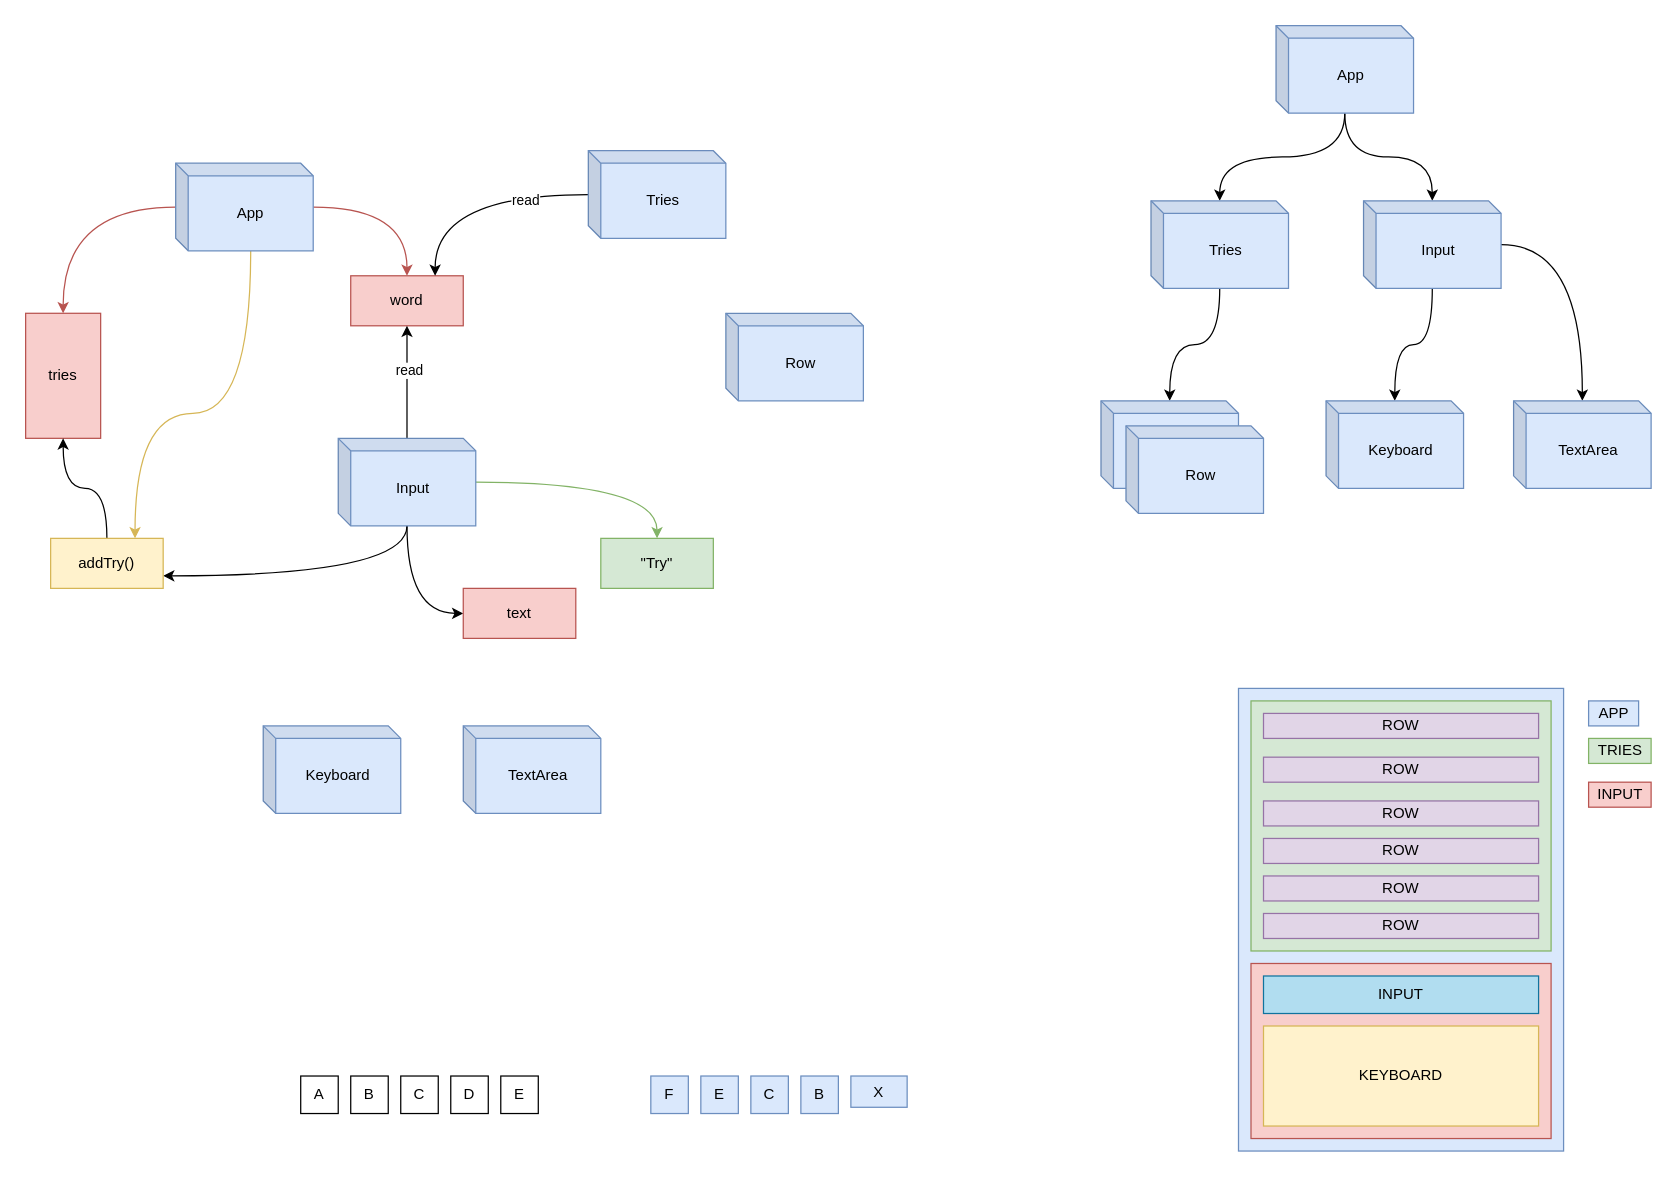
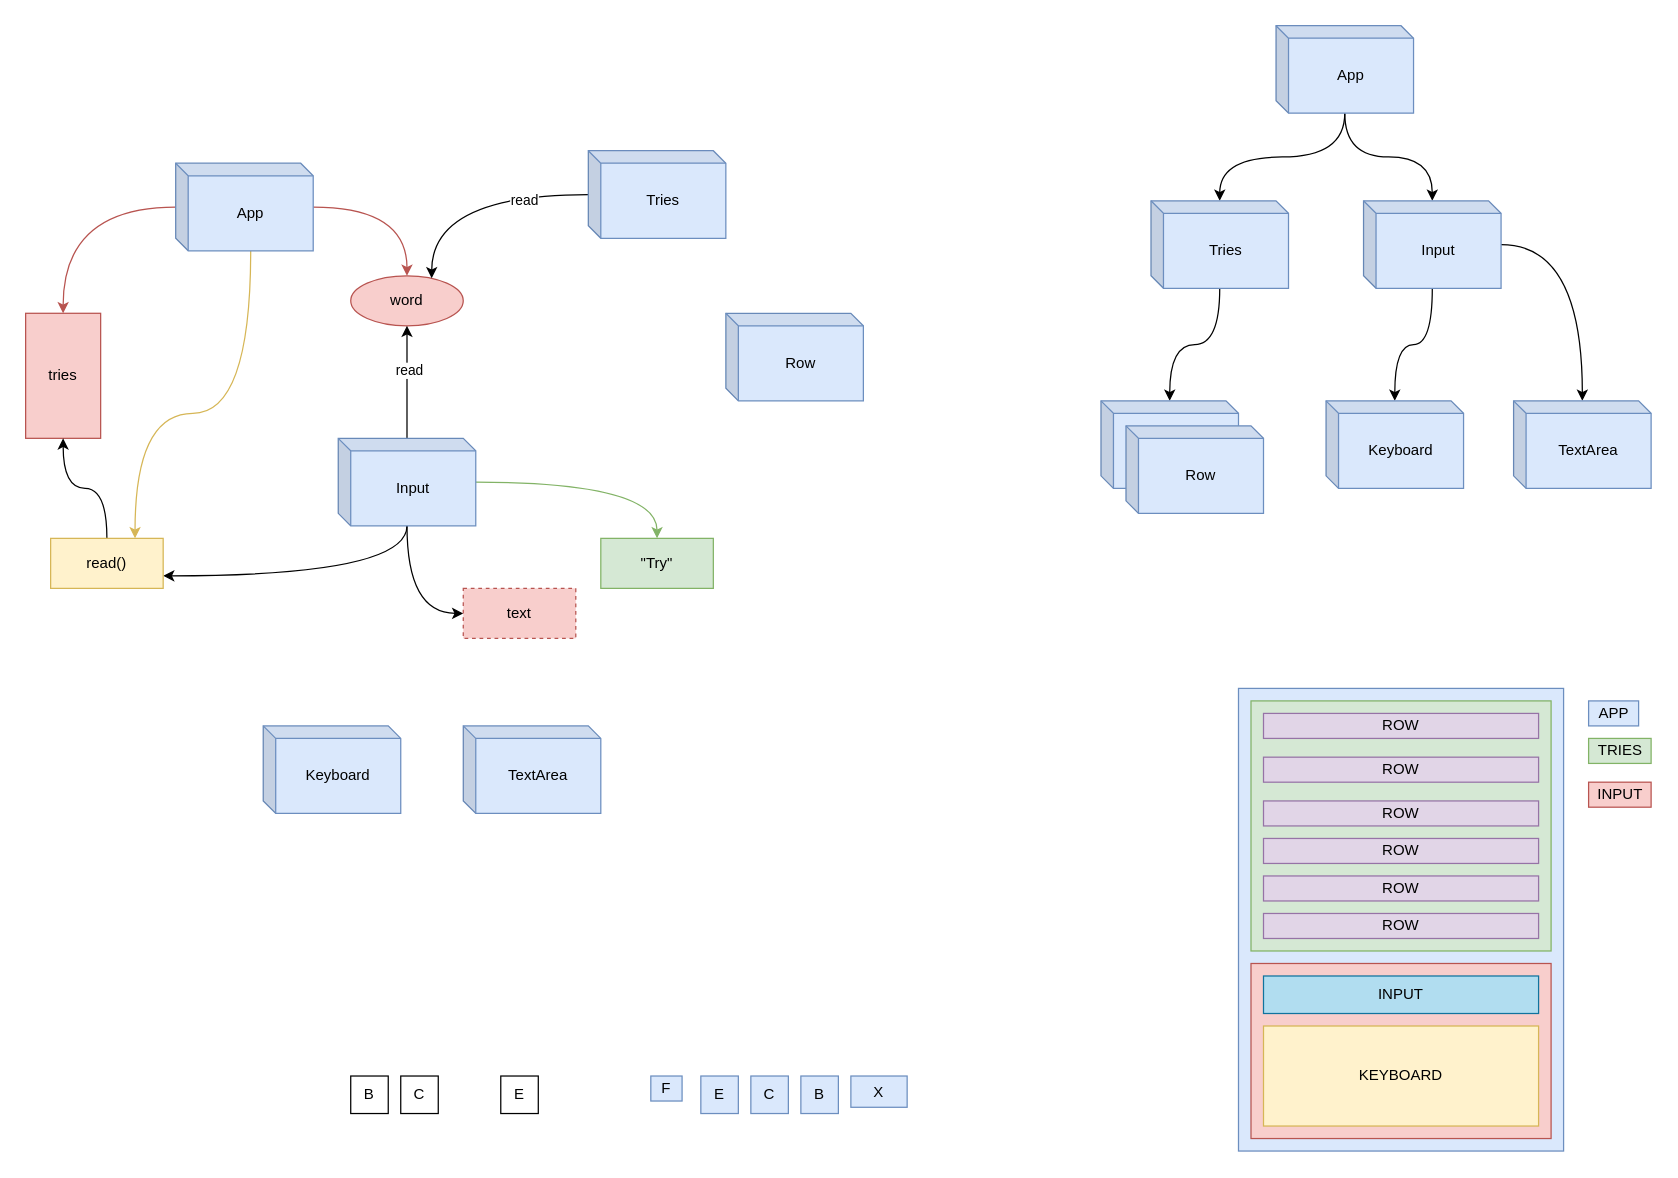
node "word": shape rectangle -> ellipse
node "addTry()": label "addTry()" -> "read()"
node "text": style solid -> dashed
node "A": removed
node "D": removed
node "F": size 38x38 -> 31x25
